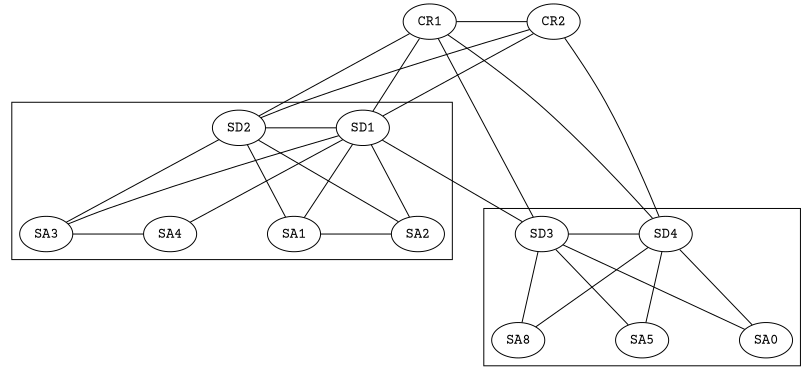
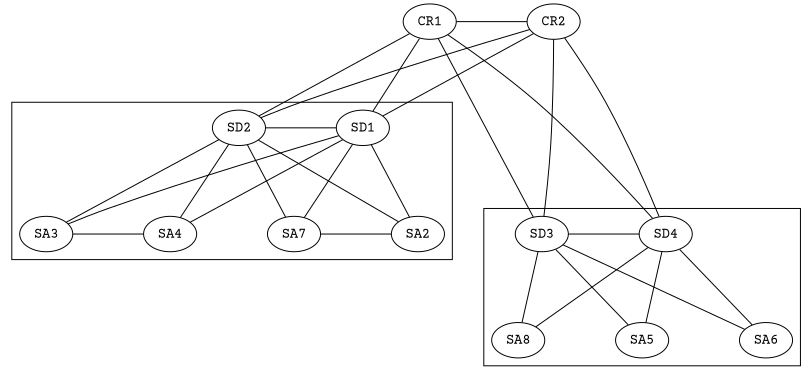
edge "SD1" -- "SD3": now "CR2" -- "SD3"
edge "SD2" -- "SA4": added
node "SA1": label "SA1" -> "SA7"
node "SA0": label "SA0" -> "SA6"
